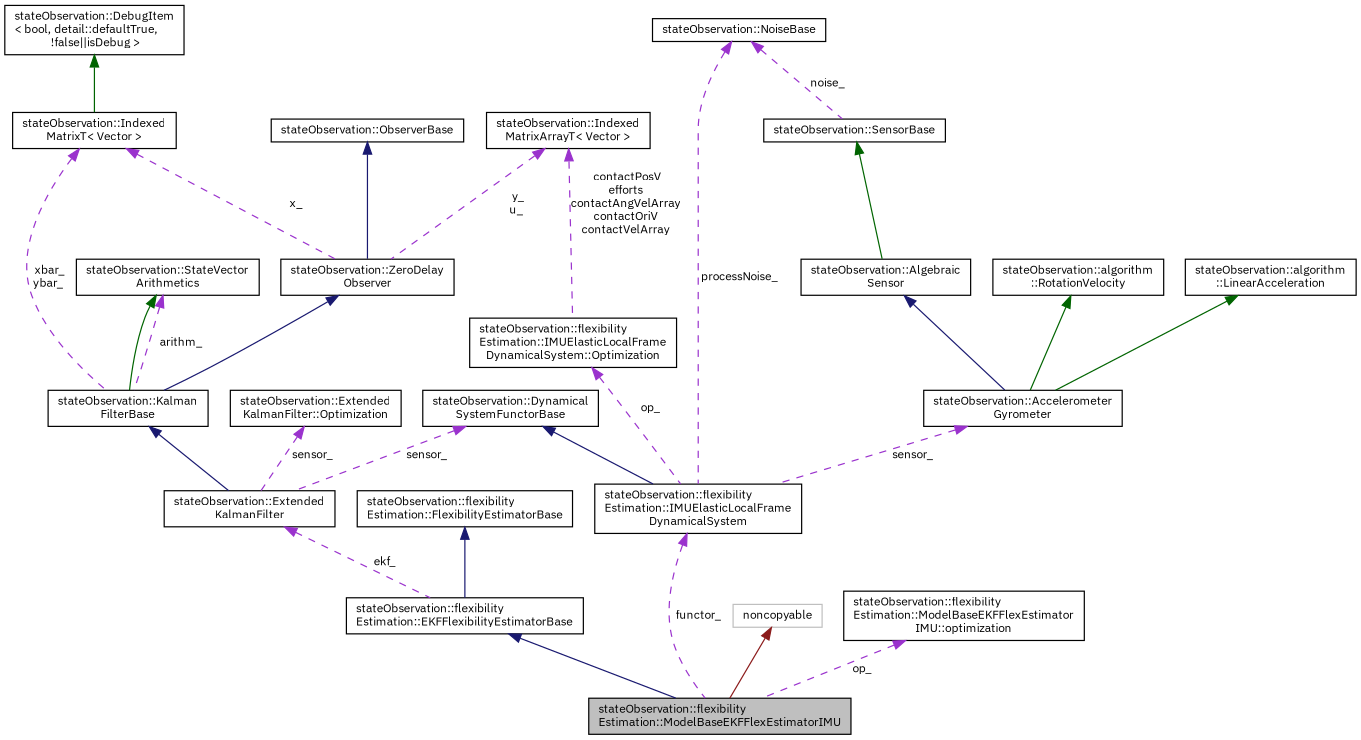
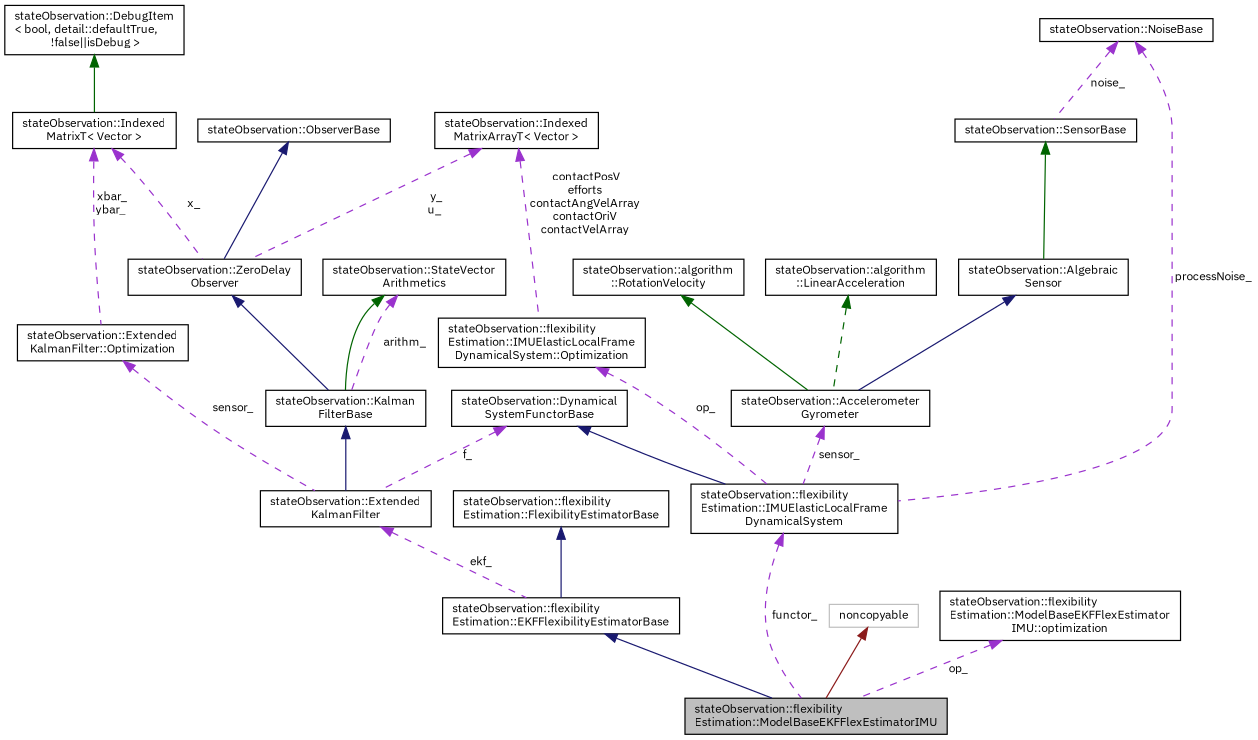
edge "stateObservation::Kalman FilterBase" -> "stateObservation::Indexed MatrixT< Vector >": now "stateObservation::Extended KalmanFilter::Optimization" -> "stateObservation::Indexed MatrixT< Vector >"
edge "stateObservation::Accelerometer Gyrometer" -> "stateObservation::algorithm ::LinearAcceleration": style solid -> dashed
edge "stateObservation::Extended KalmanFilter" -> "stateObservation::Dynamical SystemFunctorBase": label " sensor_" -> " f_"
